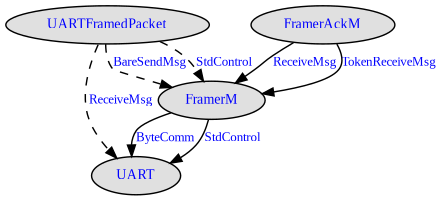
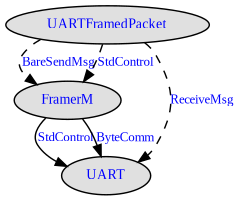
node "FramerAckM": removed
